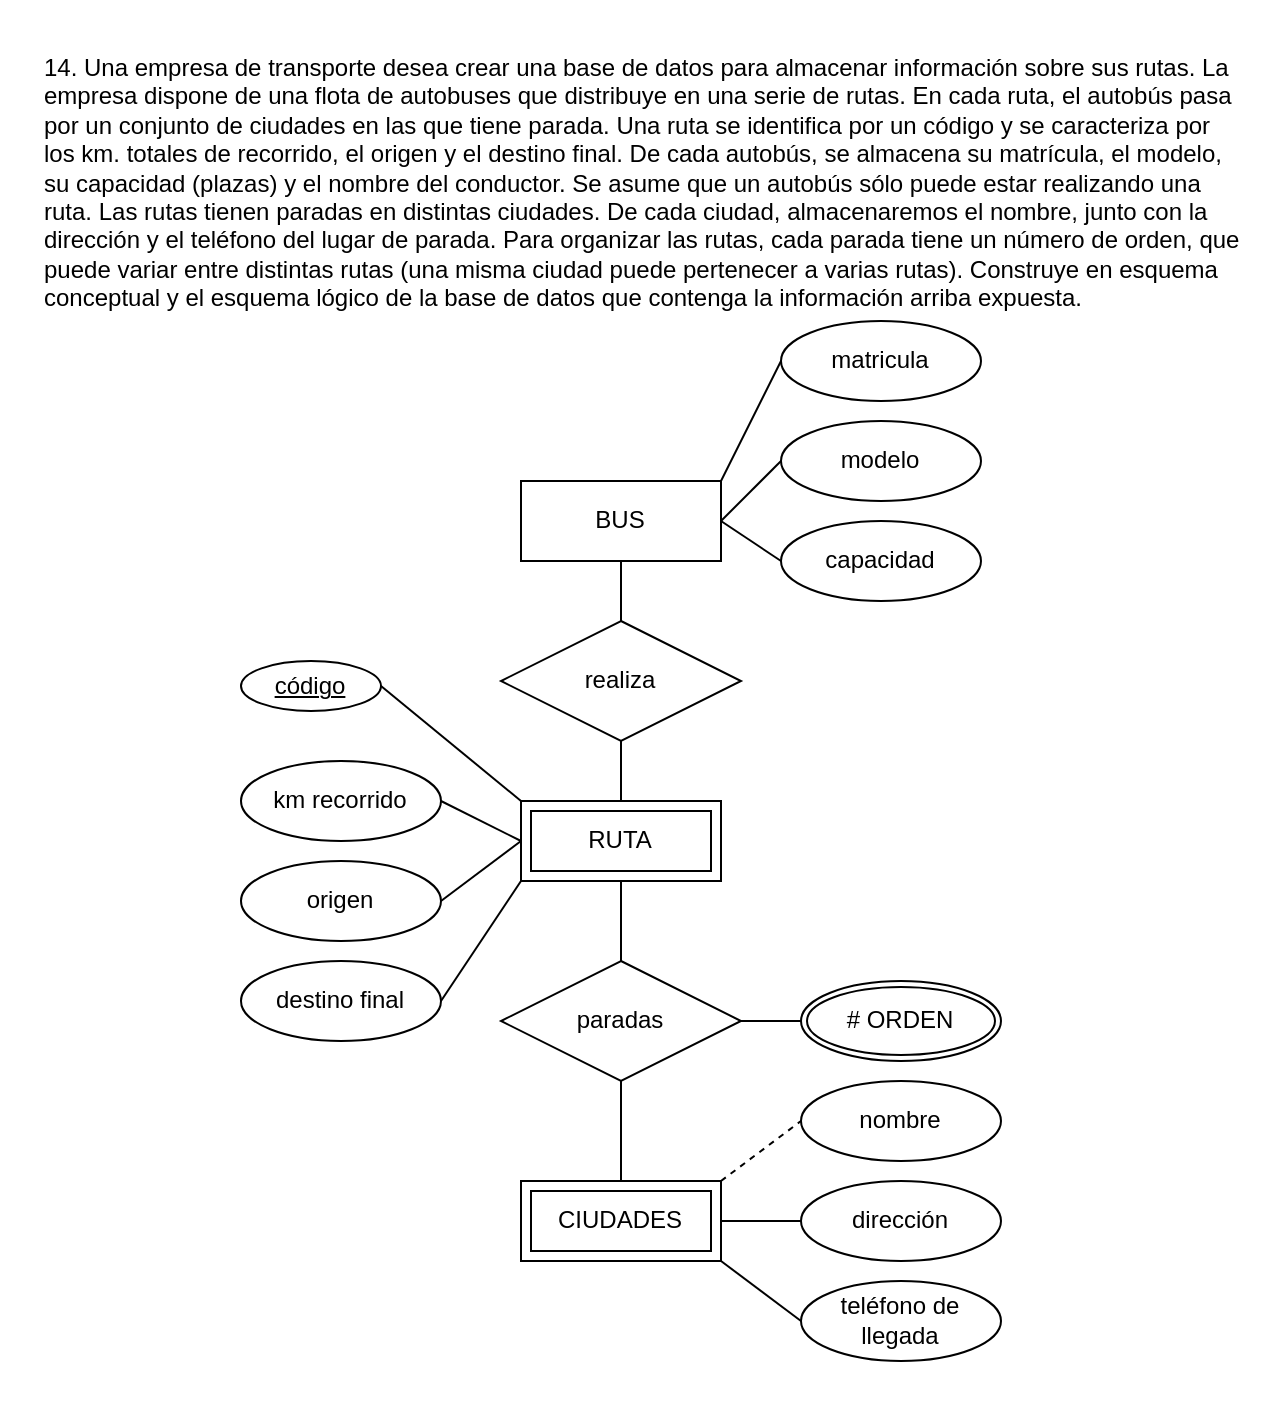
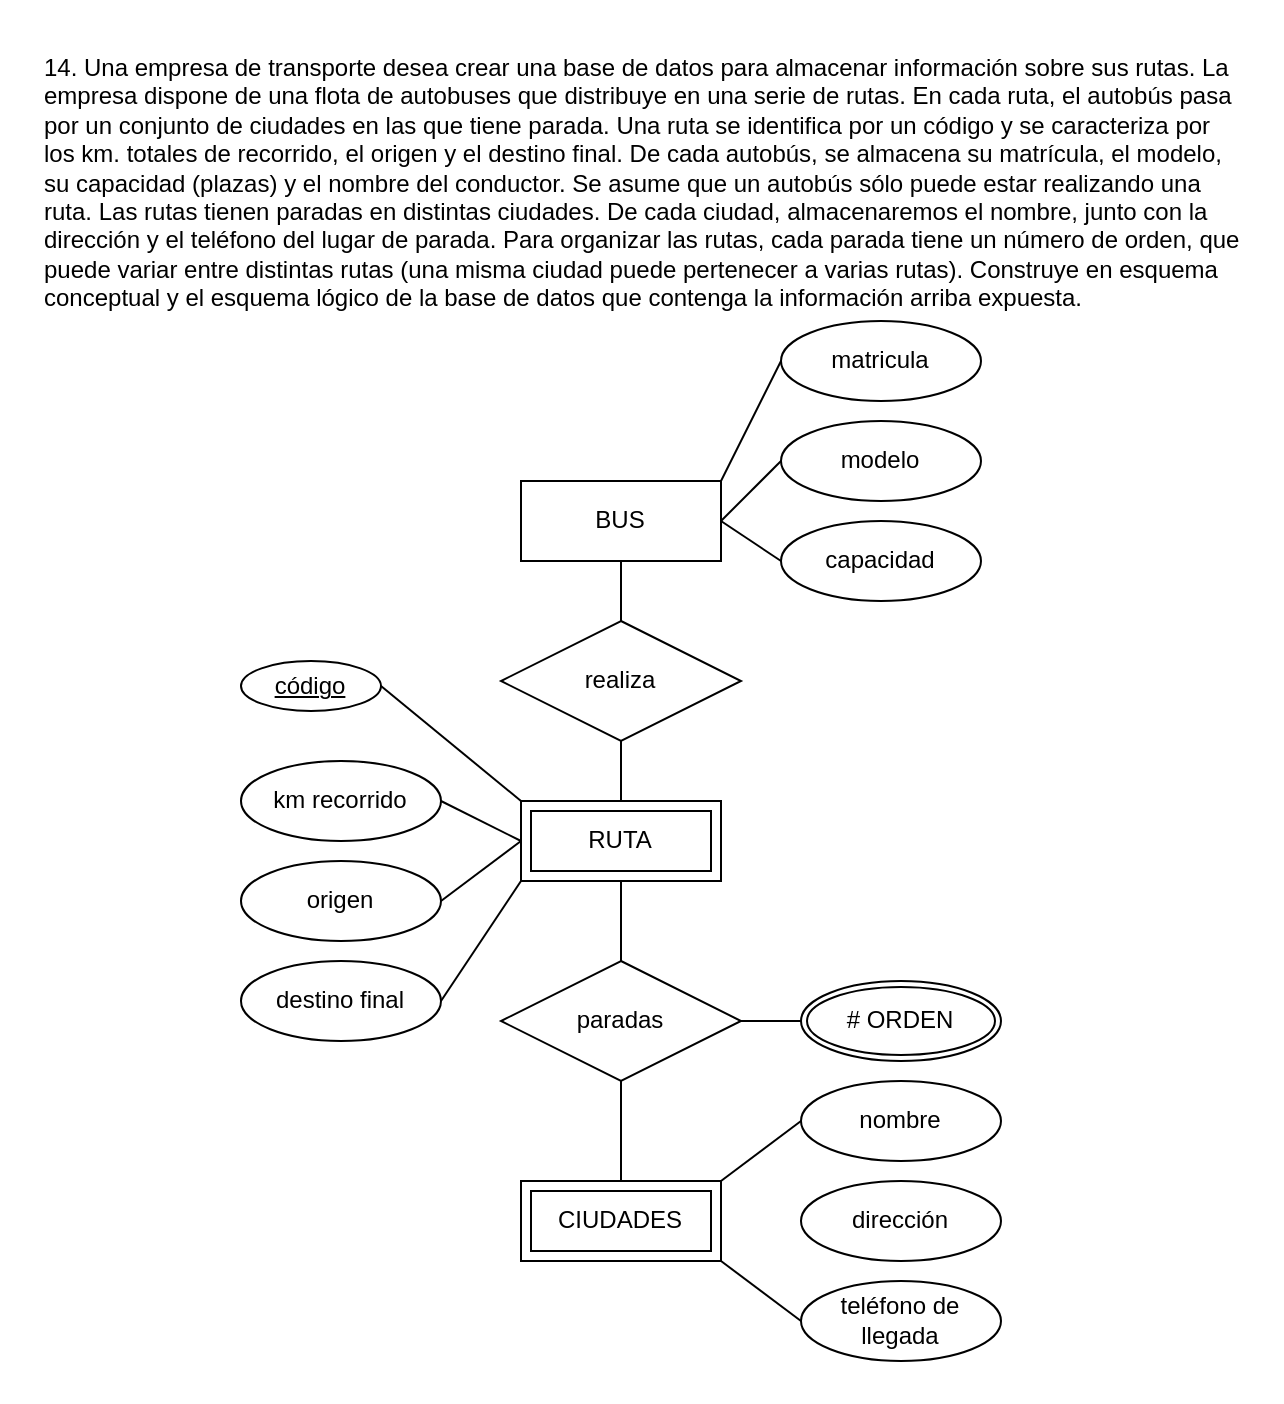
edge "nombre" -- "CIUDADES": style dashed -> solid
edge "CIUDADES" -- "dirección": removed
